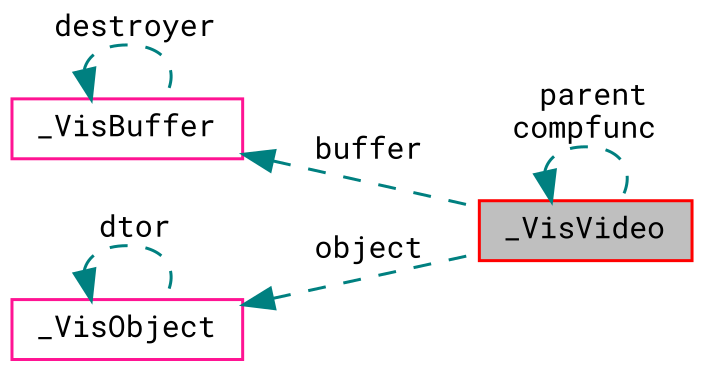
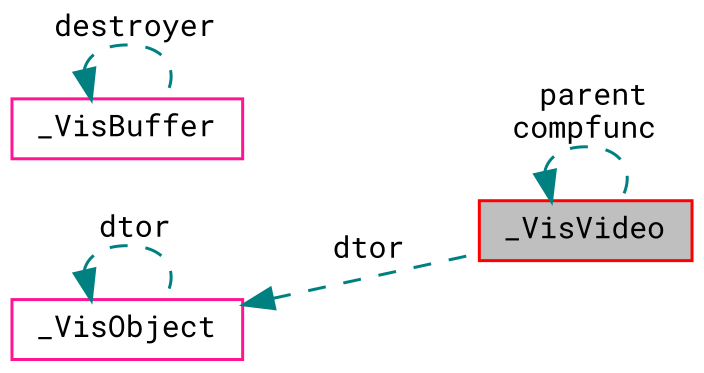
edge "_VisVideo" -> "_VisBuffer": removed, label "buffer"
edge "_VisVideo" -> "_VisObject": label " object" -> " dtor"
